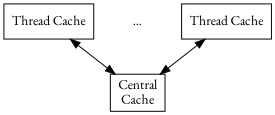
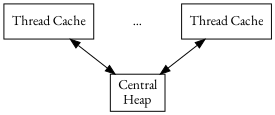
node "Central Cache": label "Central Cache" -> "Central Heap"
